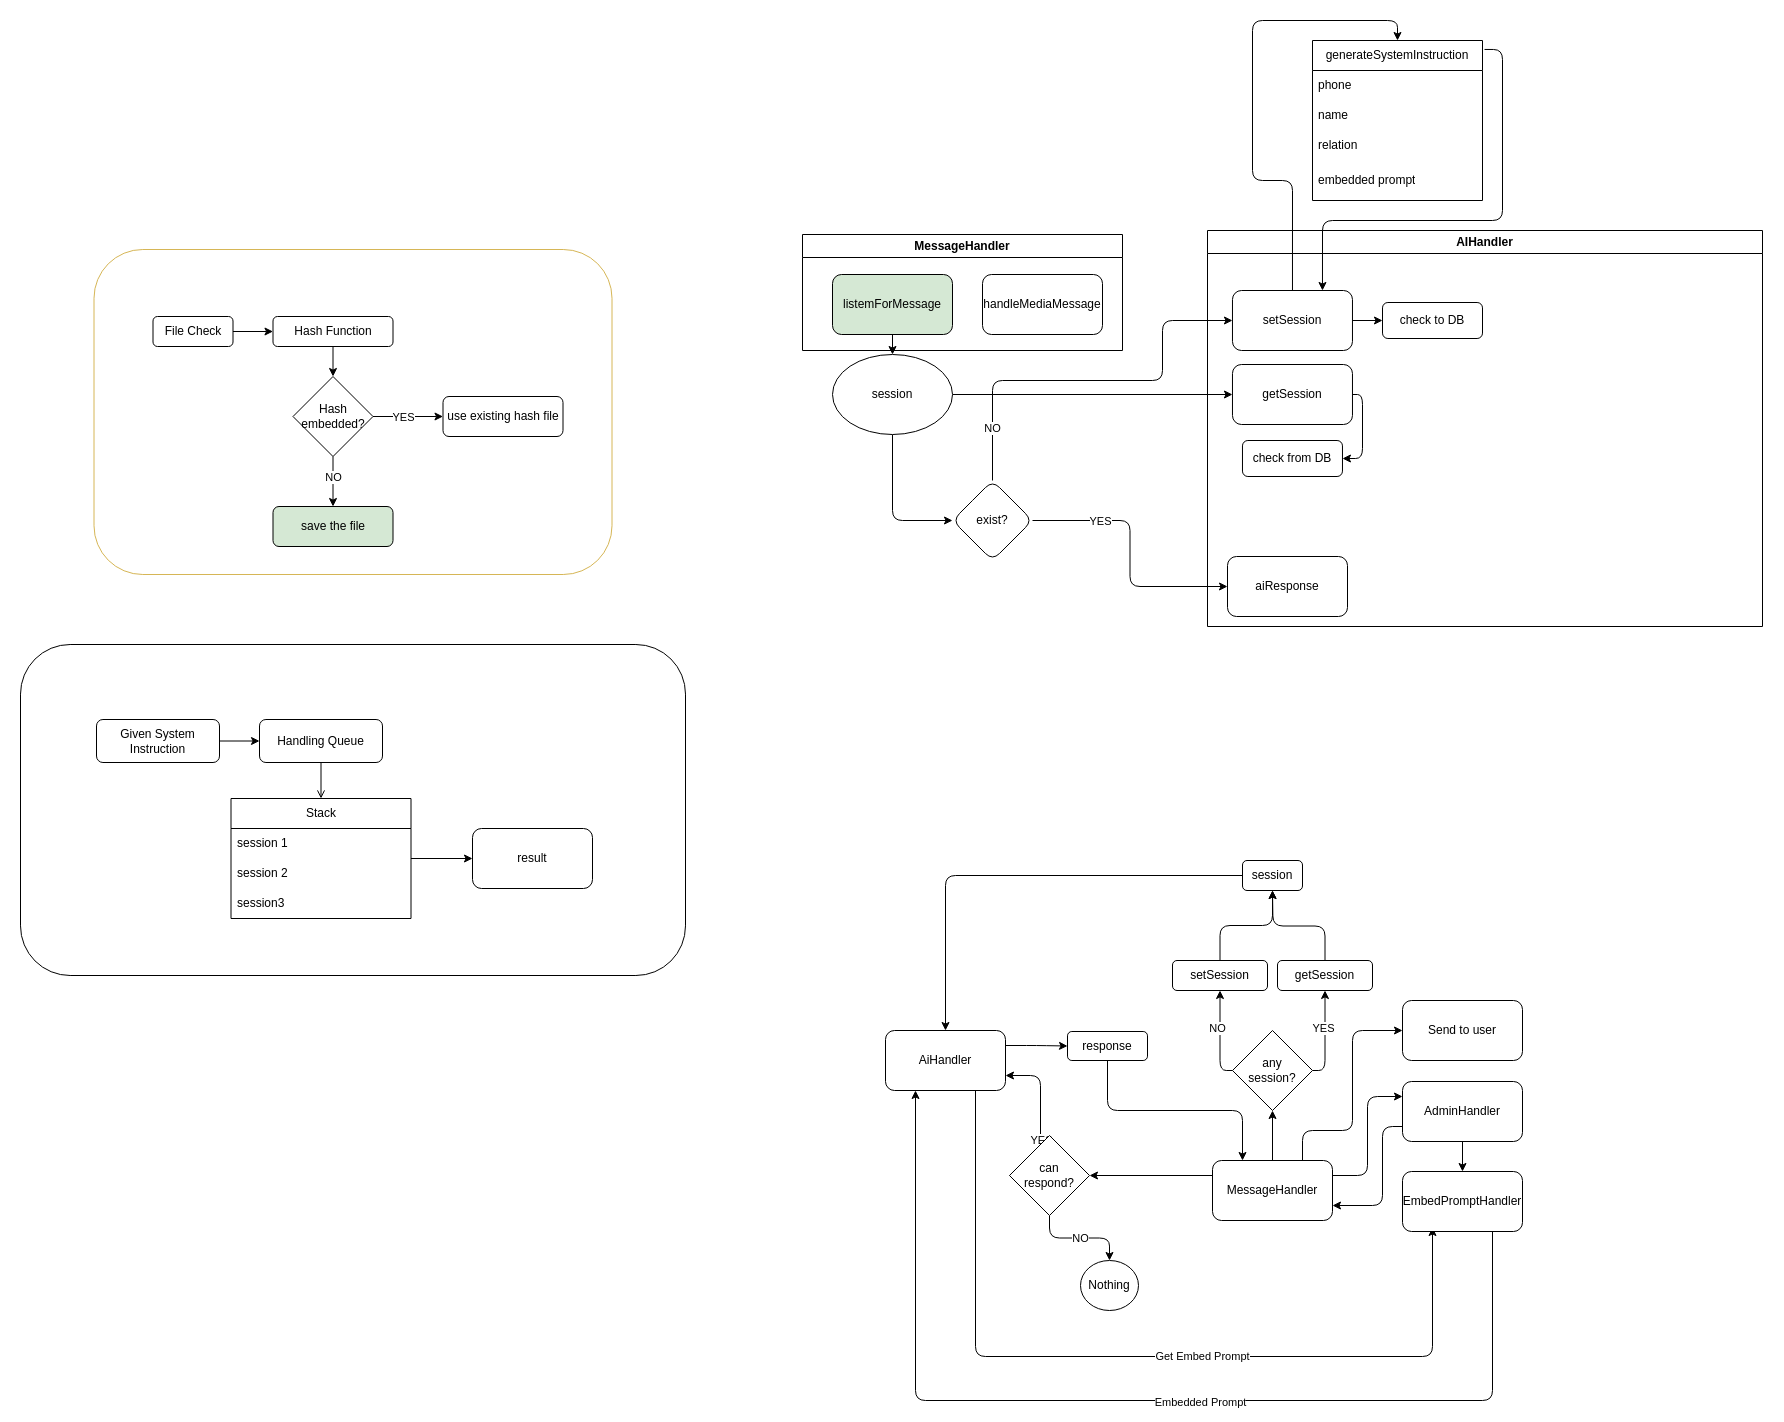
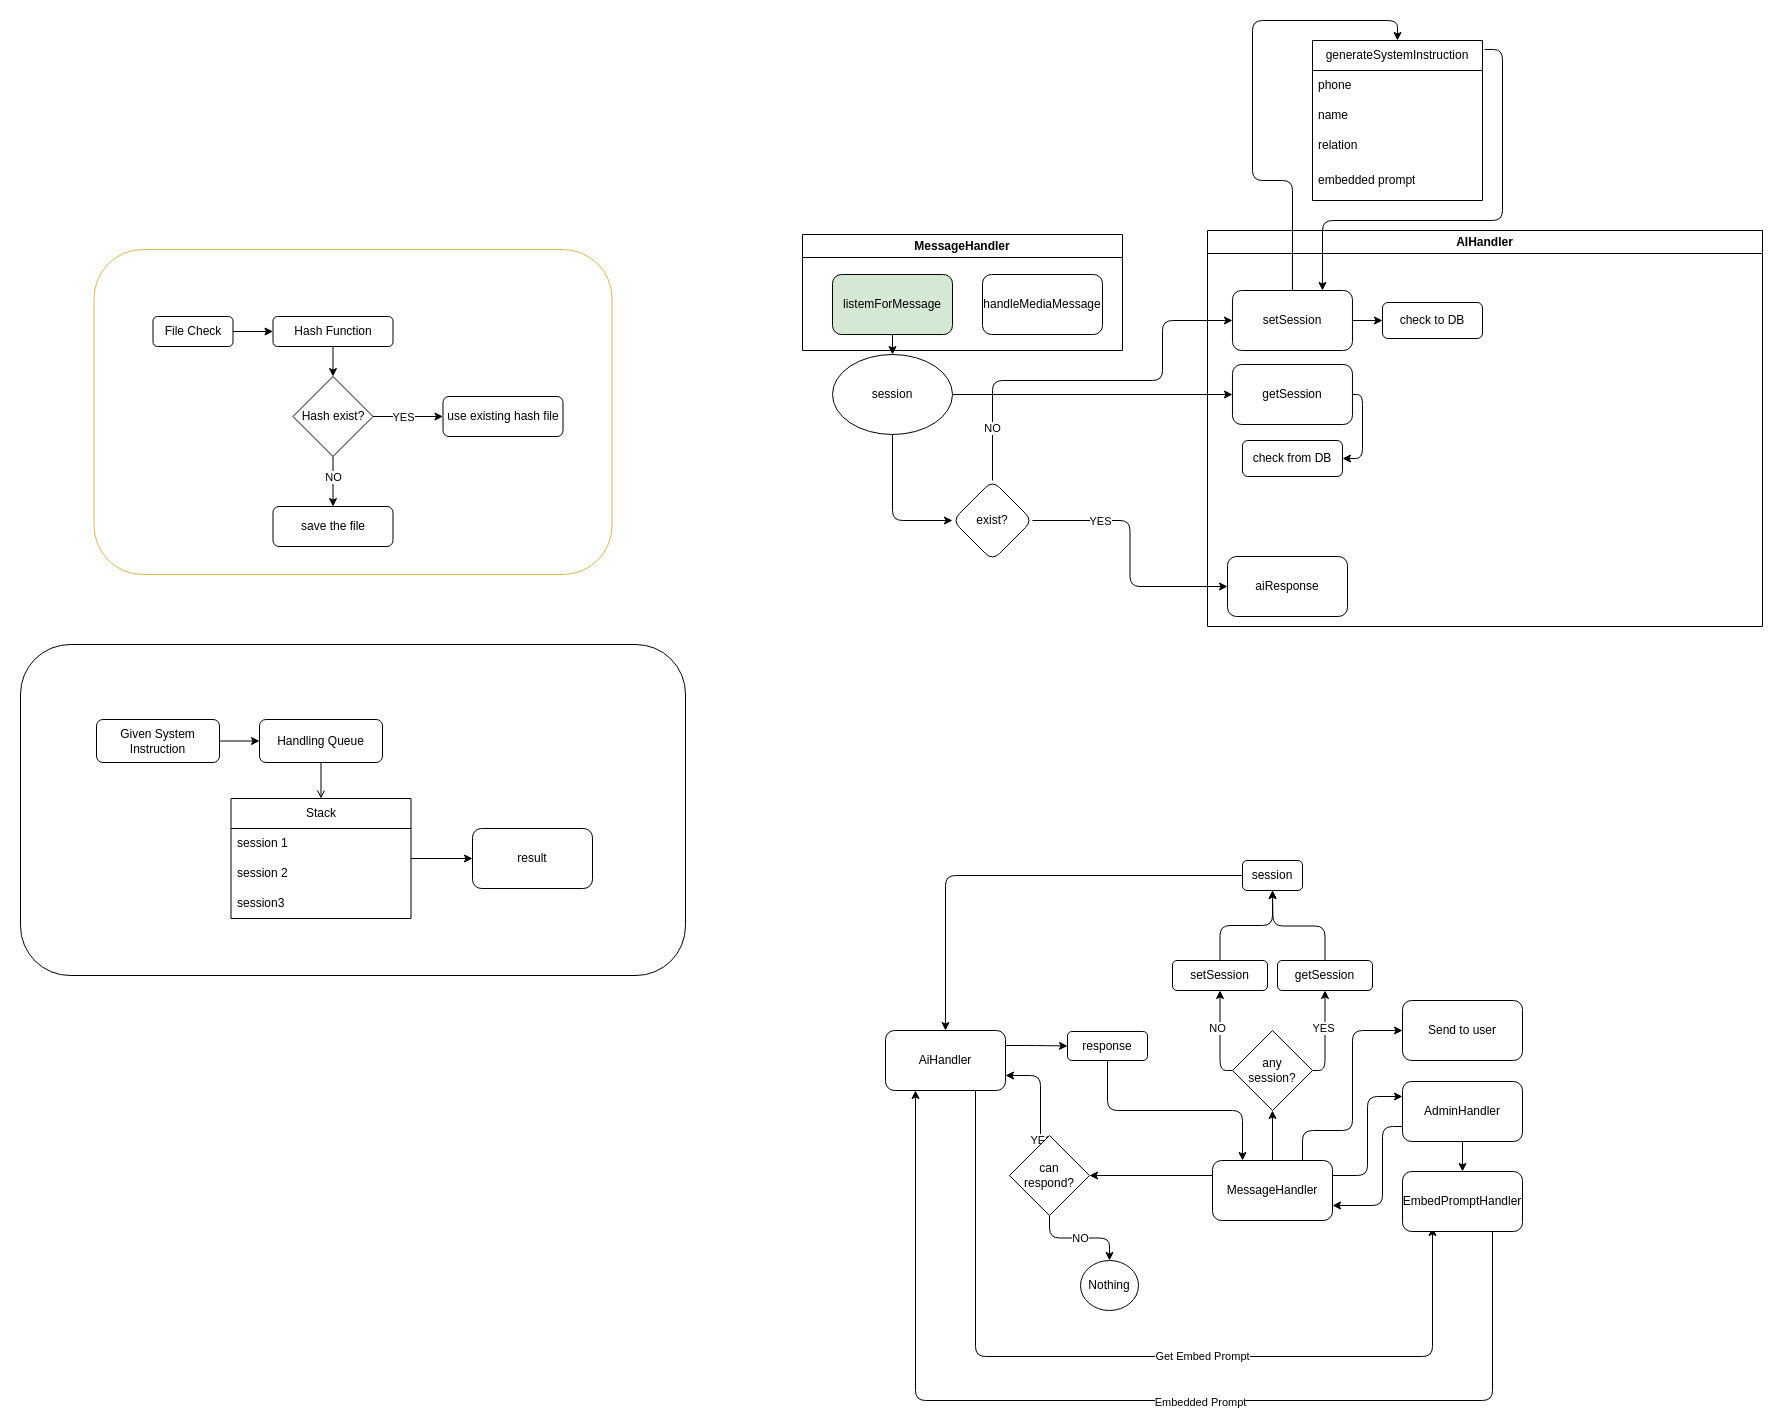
node "Hash embedded?": label "Hash embedded?" -> "Hash exist?"
node "save the file": fillcolor #d5e8d4 -> #ffffff
